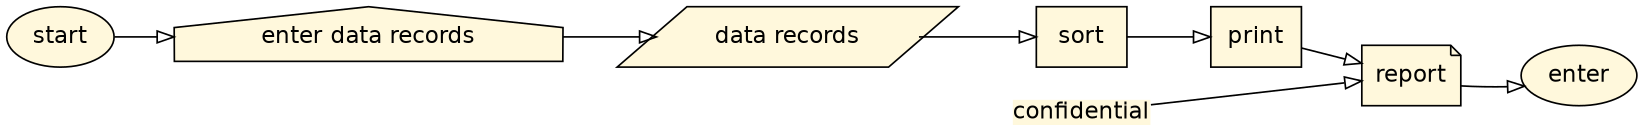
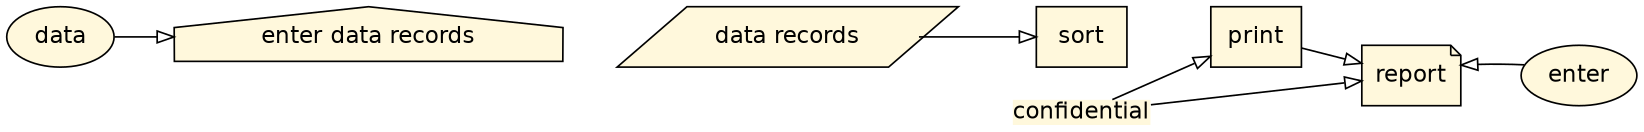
node "start": label "start" -> "data"
edge "enter data records" -> "data records": removed
edge "sort" -> "print": now "confidential" -> "print"
edge "report" -> "enter": reversed
